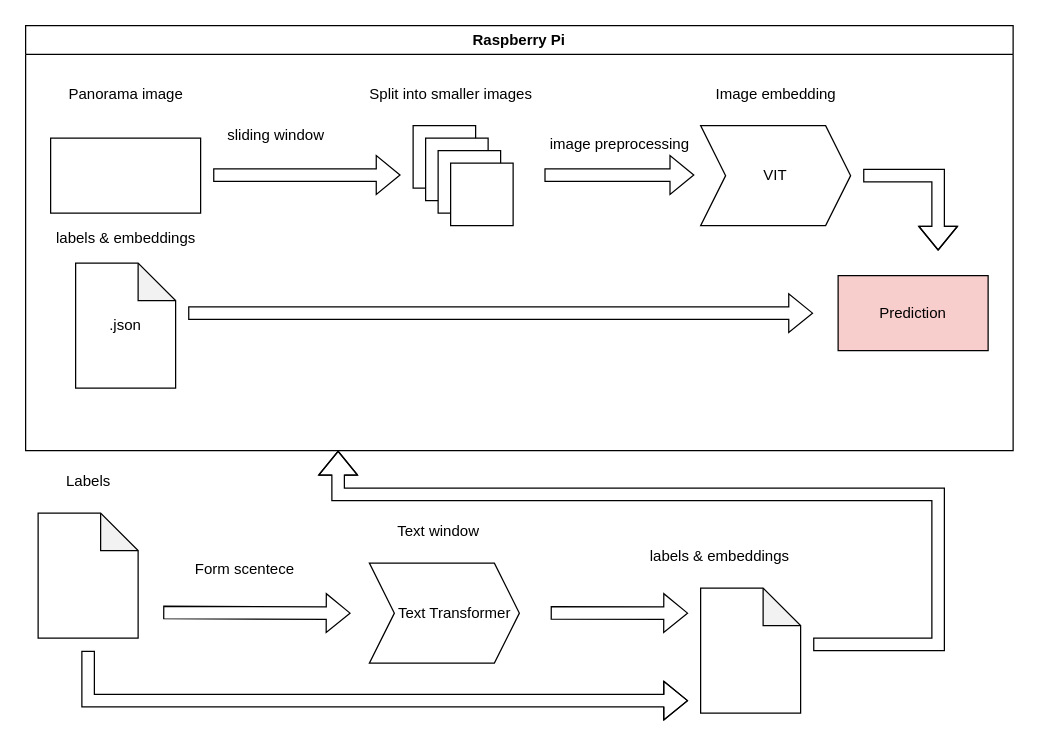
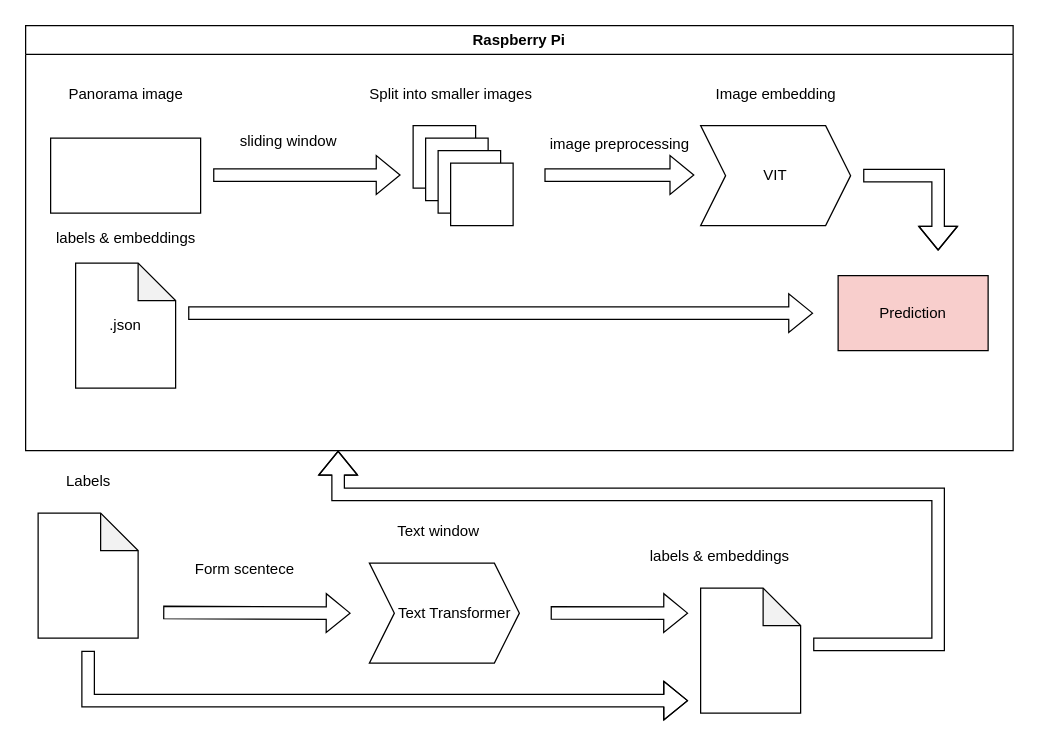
node "sliding window": moved (276, 136) -> (288, 142)
